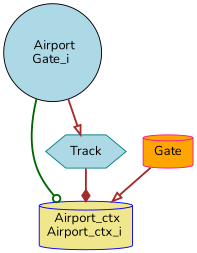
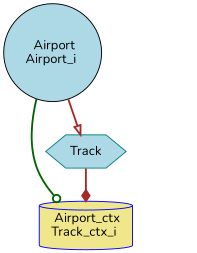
node "Airport Gate_i": label "Airport Gate_i" -> "Airport Airport_i"
node "Gate": removed
node "Airport_ctx Airport_ctx_i": label "Airport_ctx Airport_ctx_i" -> "Airport_ctx Track_ctx_i"
